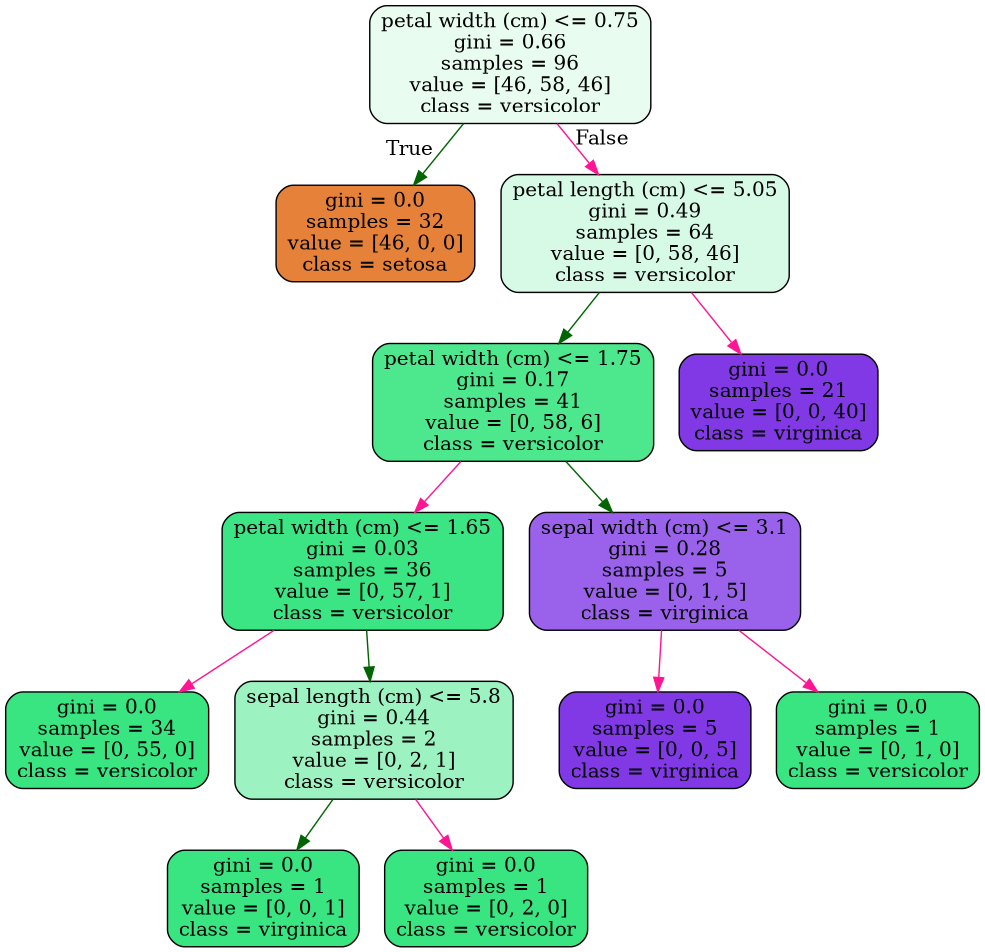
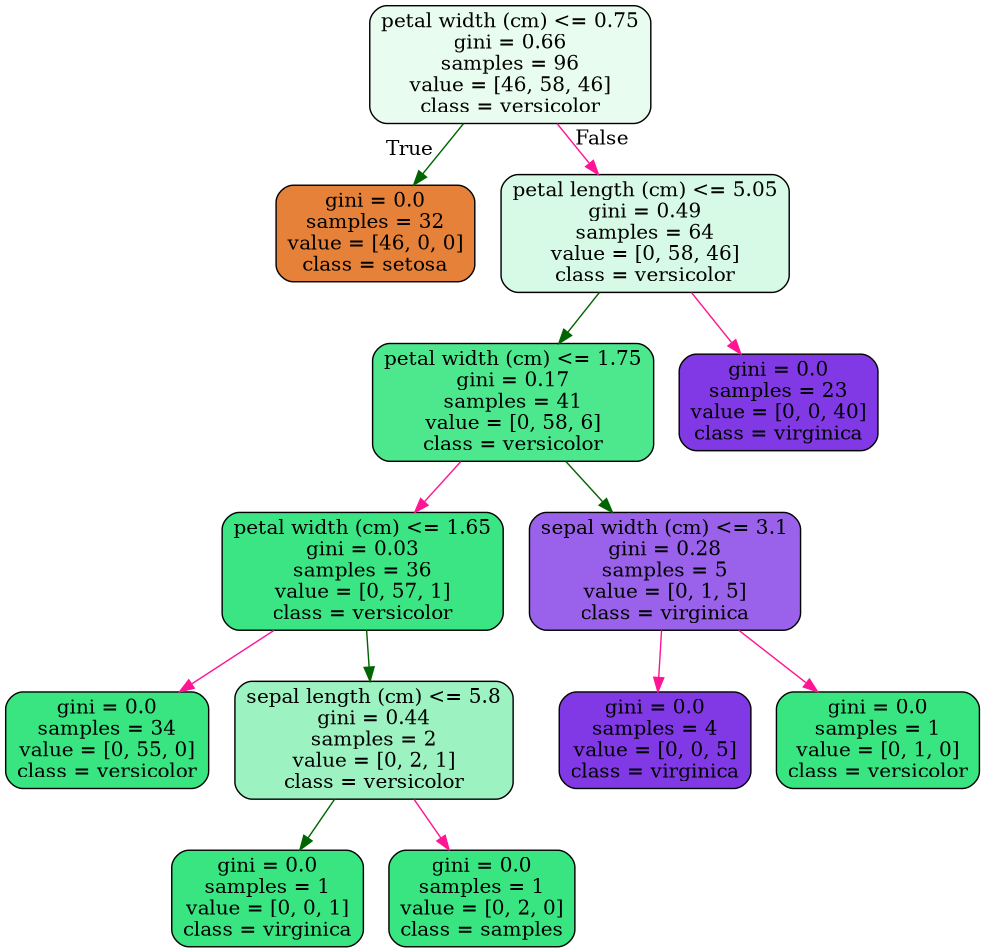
node "gini = 0.0 samples = 21 value = [0, 0, 40] class = virginica": label "gini = 0.0 samples = 21 value = [0, 0, 40] class = virginica" -> "gini = 0.0 samples = 23 value = [0, 0, 40] class = virginica"
node "gini = 0.0 samples = 5 value = [0, 0, 5] class = virginica": label "gini = 0.0 samples = 5 value = [0, 0, 5] class = virginica" -> "gini = 0.0 samples = 4 value = [0, 0, 5] class = virginica"
node "gini = 0.0 samples = 1 value = [0, 2, 0] class = versicolor": label "gini = 0.0 samples = 1 value = [0, 2, 0] class = versicolor" -> "gini = 0.0 samples = 1 value = [0, 2, 0] class = samples"
